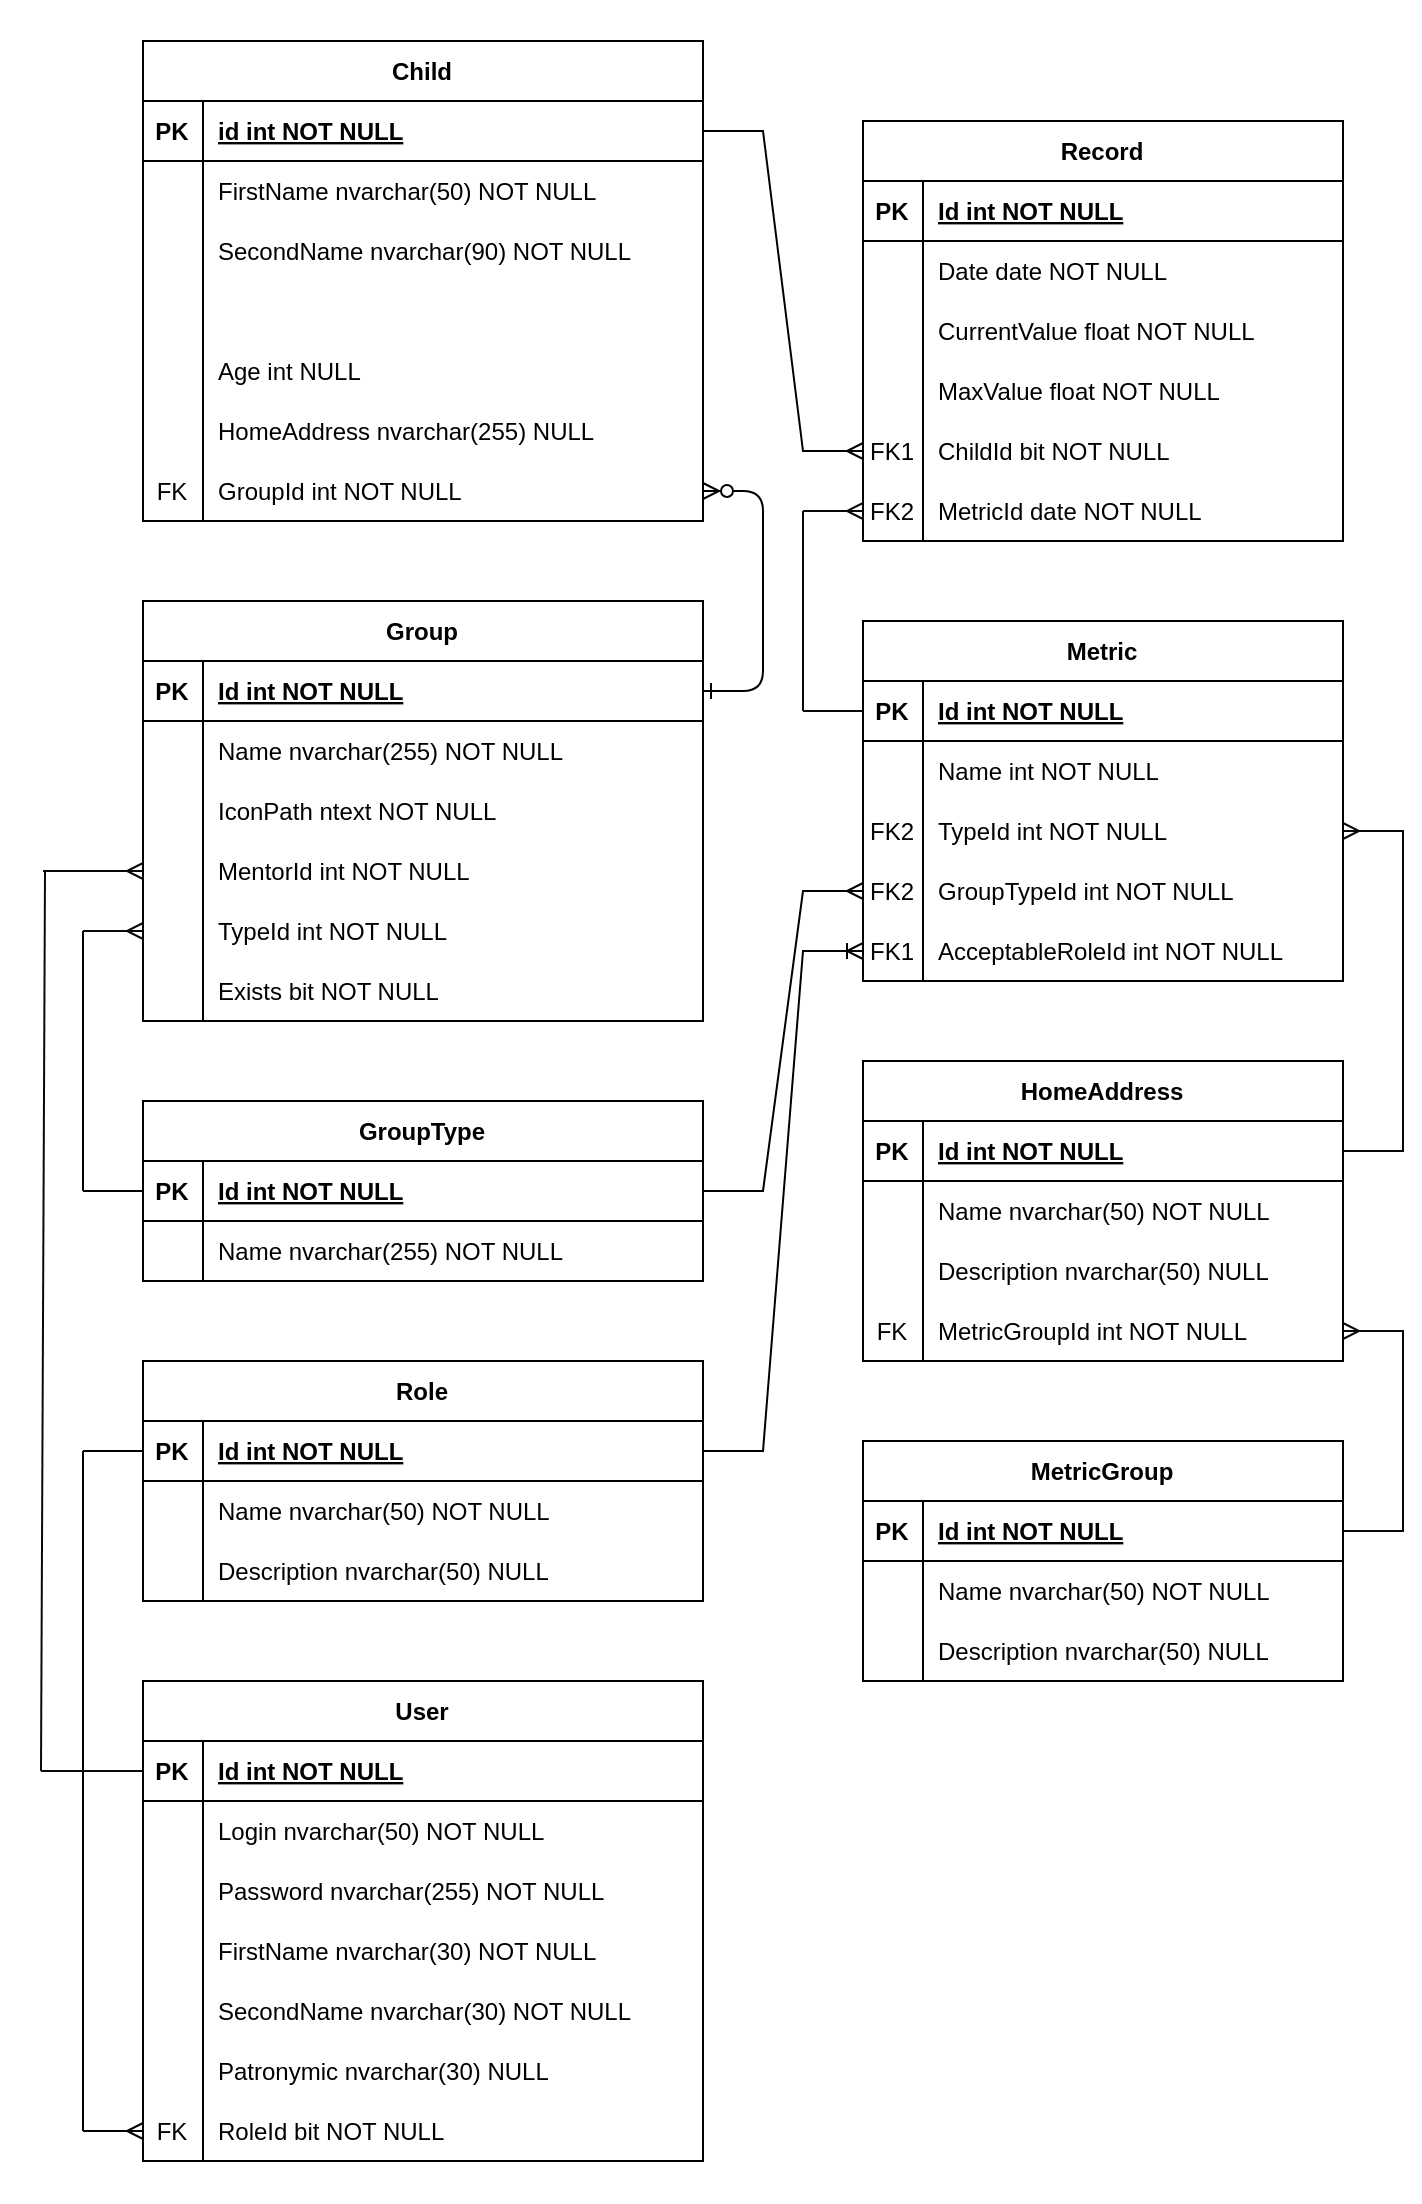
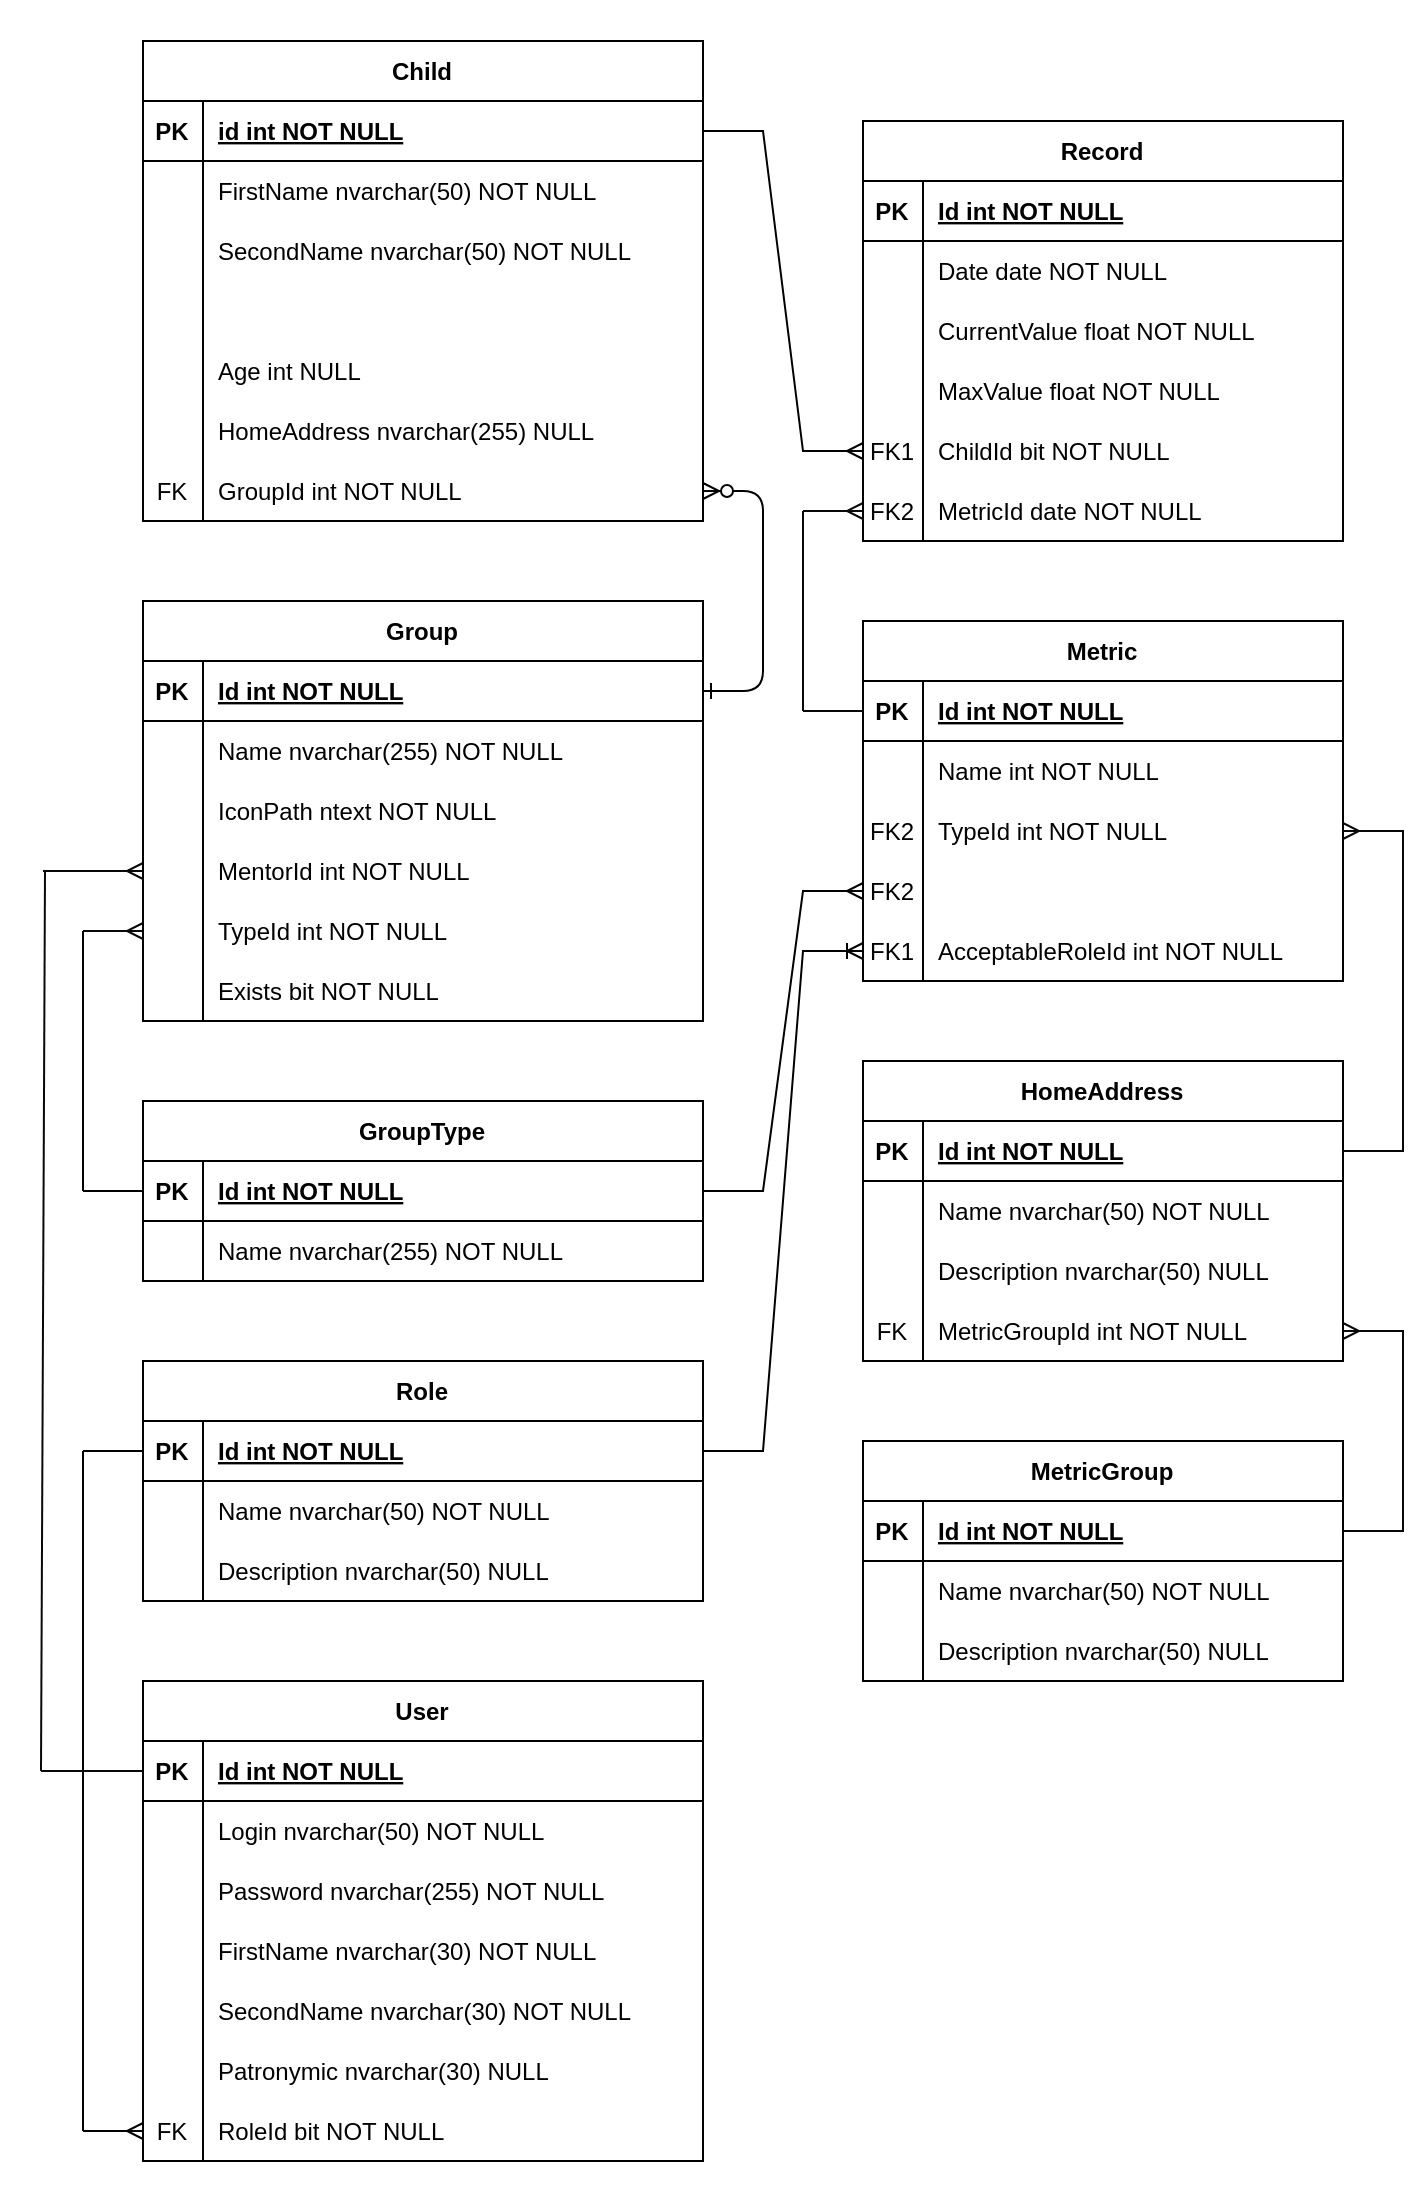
node "SecondName nvarchar(90) NOT NULL": label "SecondName nvarchar(90) NOT NULL" -> "SecondName nvarchar(50) NOT NULL"
node "GroupTypeId int NOT NULL": removed
